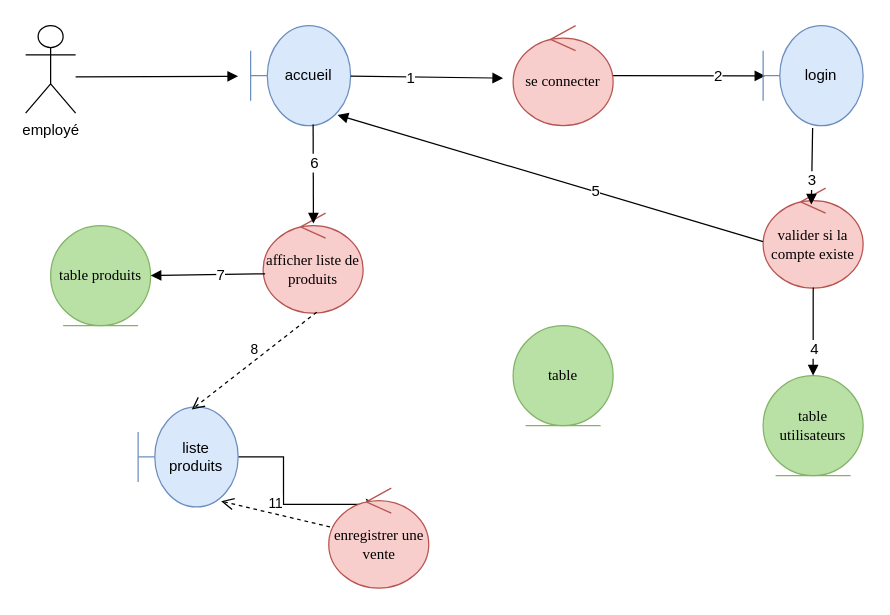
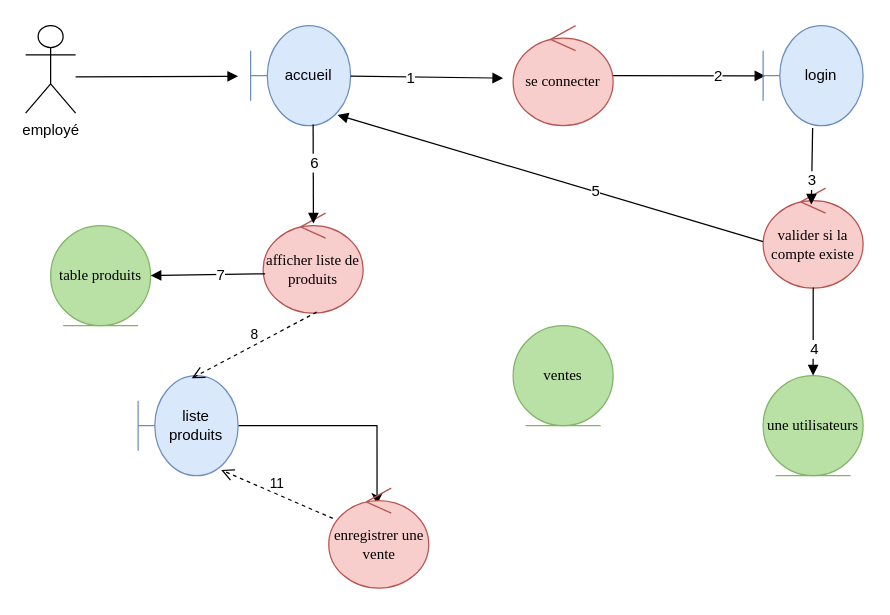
node "table": label "table" -> "ventes"
node "table utilisateurs": label "table utilisateurs" -> "une utilisateurs"
node "liste produits": moved (188, 457) -> (188, 426)
